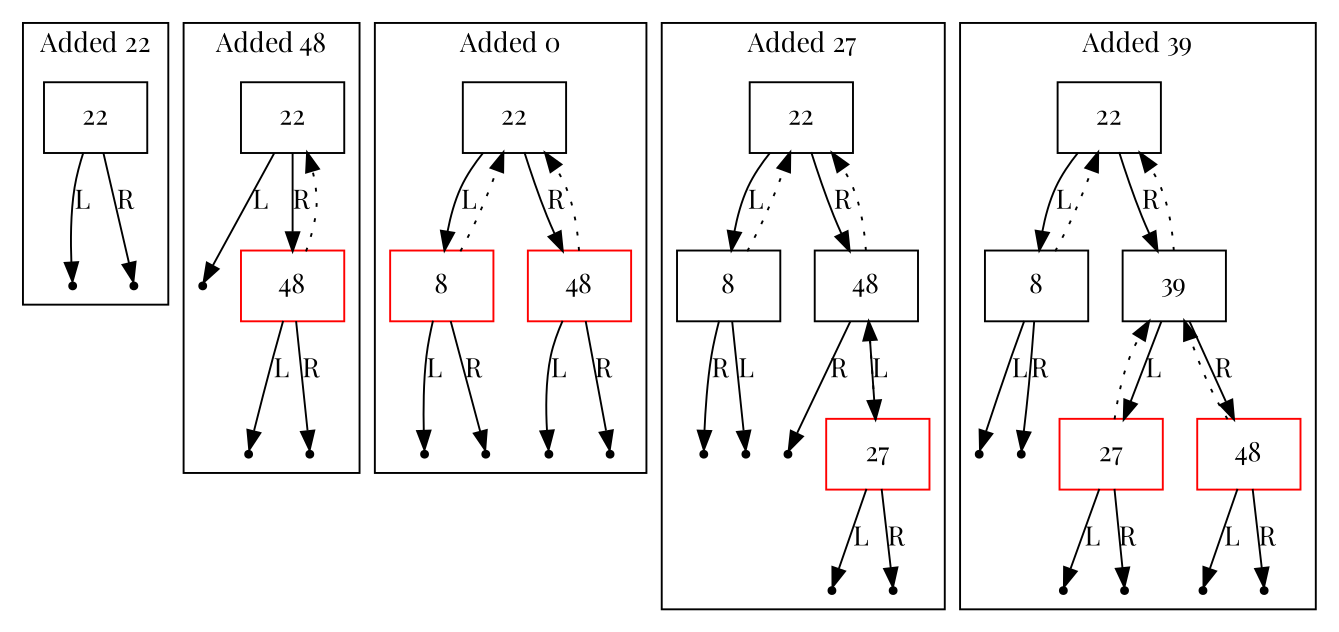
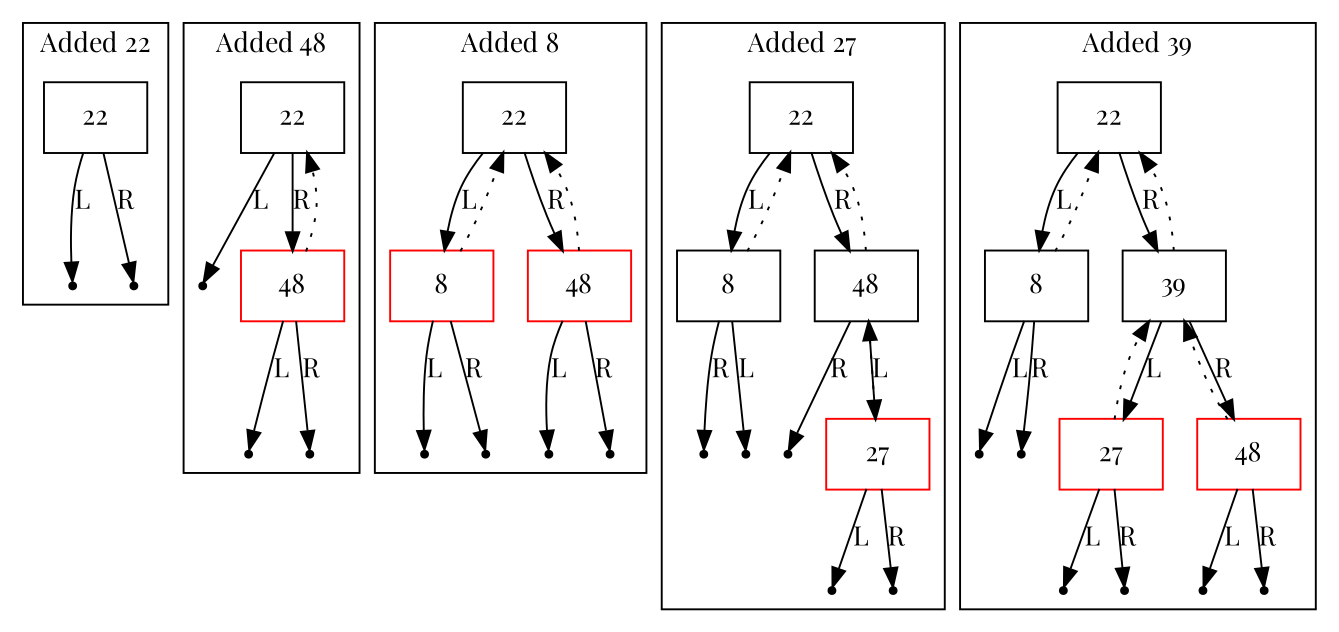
cluster "Added 0": label "Added 0" -> "Added 8"
